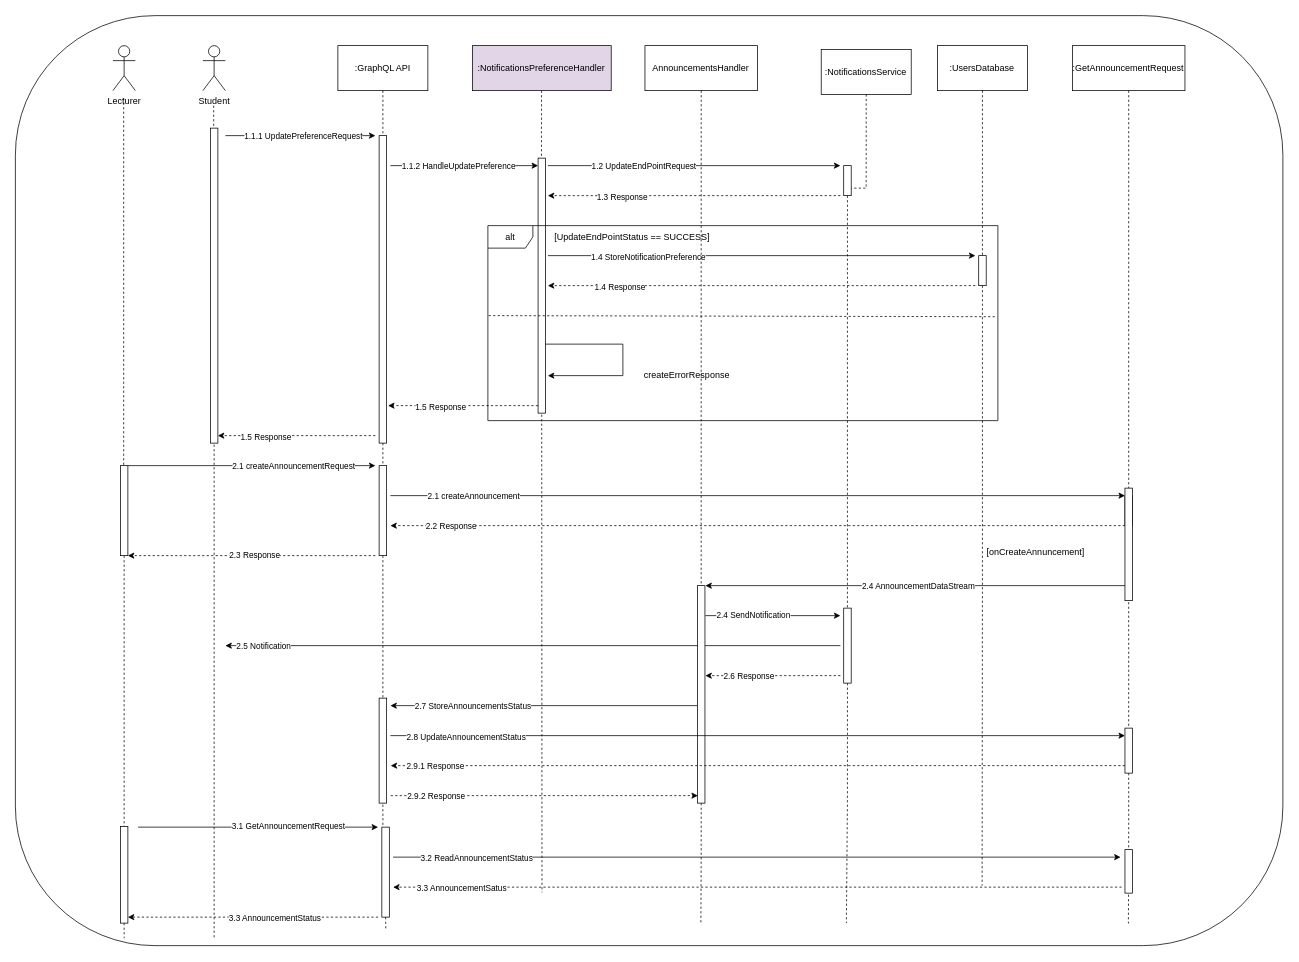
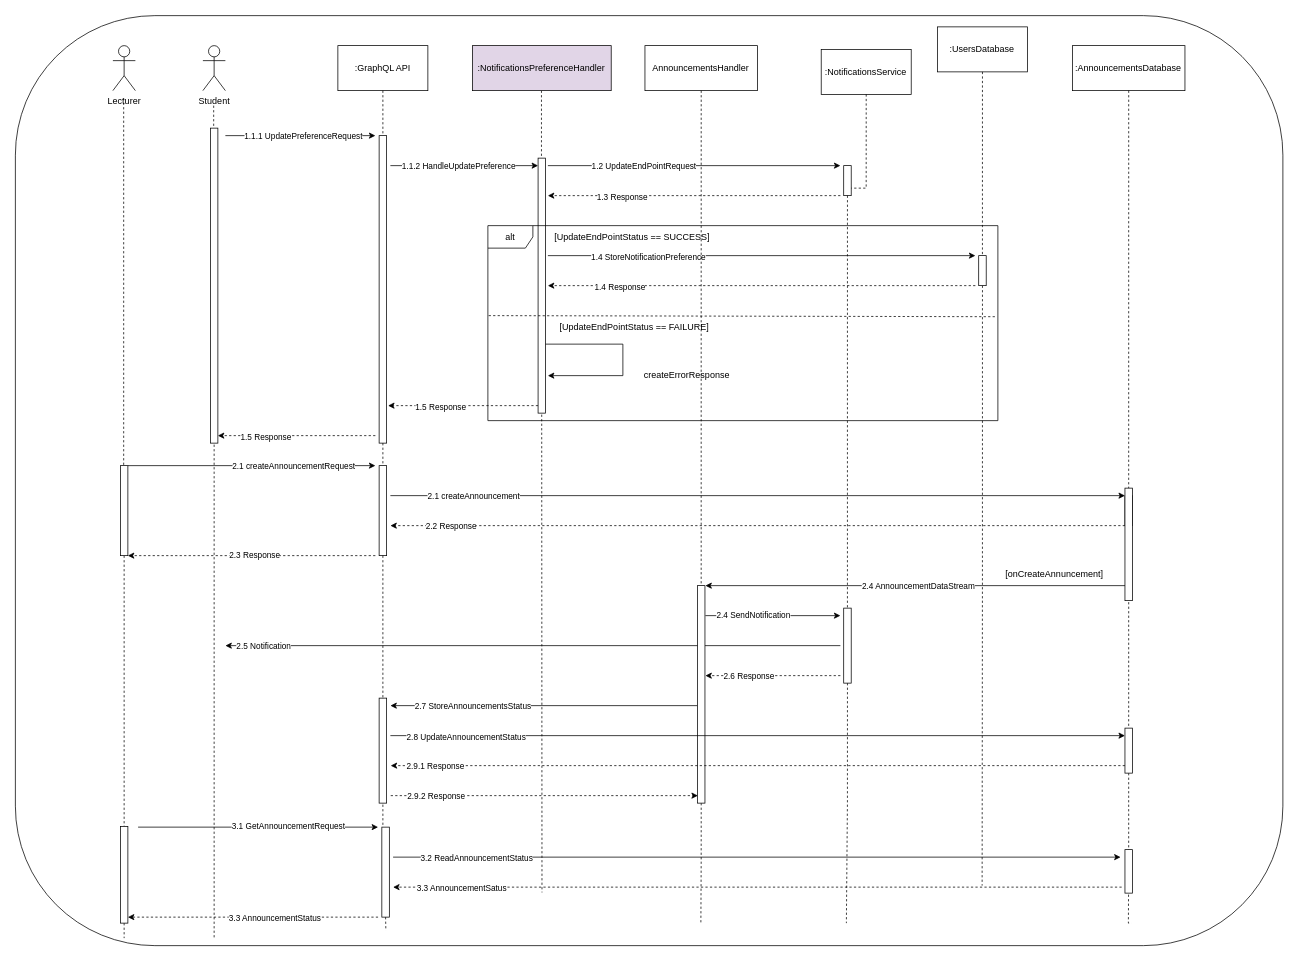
node ":UsersDatabase": moved (982, 68) -> (982, 49)
node ":GetAnnouncementRequest": label ":GetAnnouncementRequest" -> ":AnnouncementsDatabase"
node "[UpdateEndPointStatus == FAILURE]": added
node "[onCreateAnnuncement]": moved (1035, 552) -> (1054, 574)
